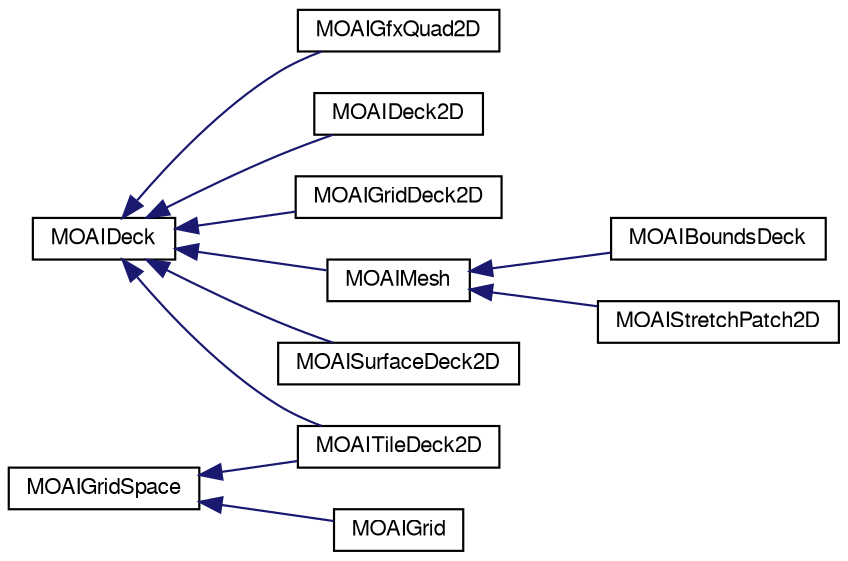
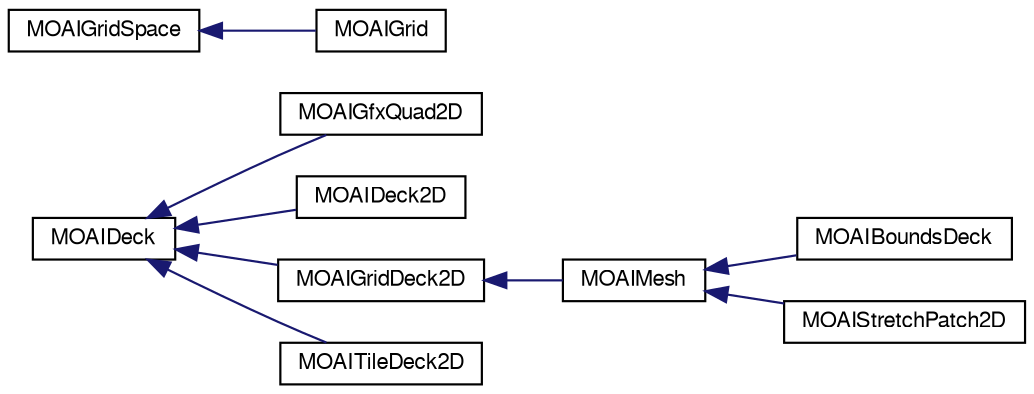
edge "MOAIMesh" -> "MOAIDeck": now "MOAIMesh" -> "MOAIGridDeck2D"
node "MOAISurfaceDeck2D": removed
edge "MOAITileDeck2D" -> "MOAIGridSpace": removed
